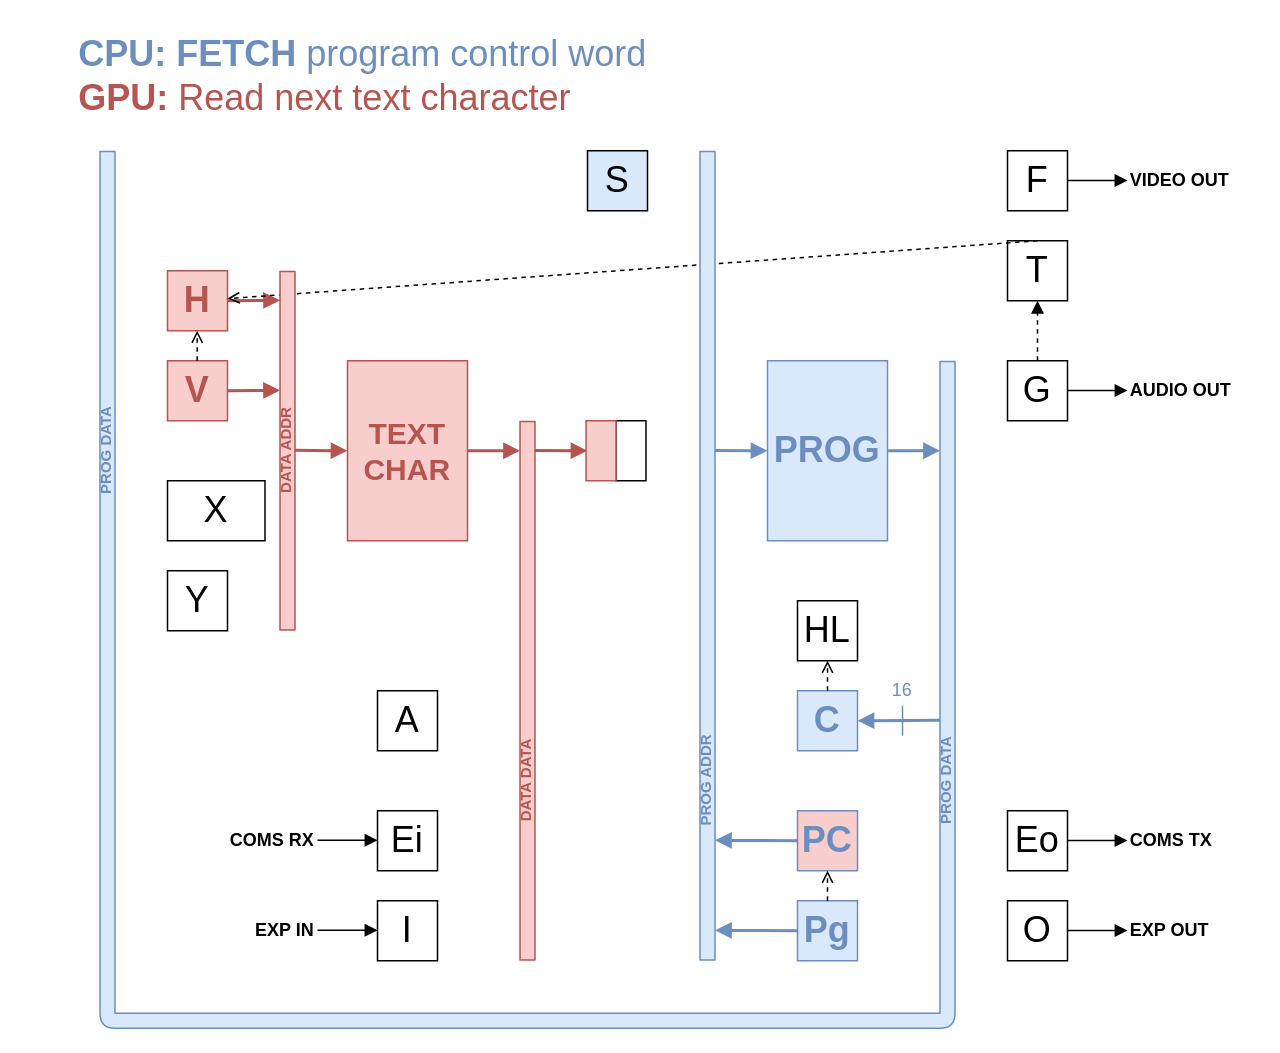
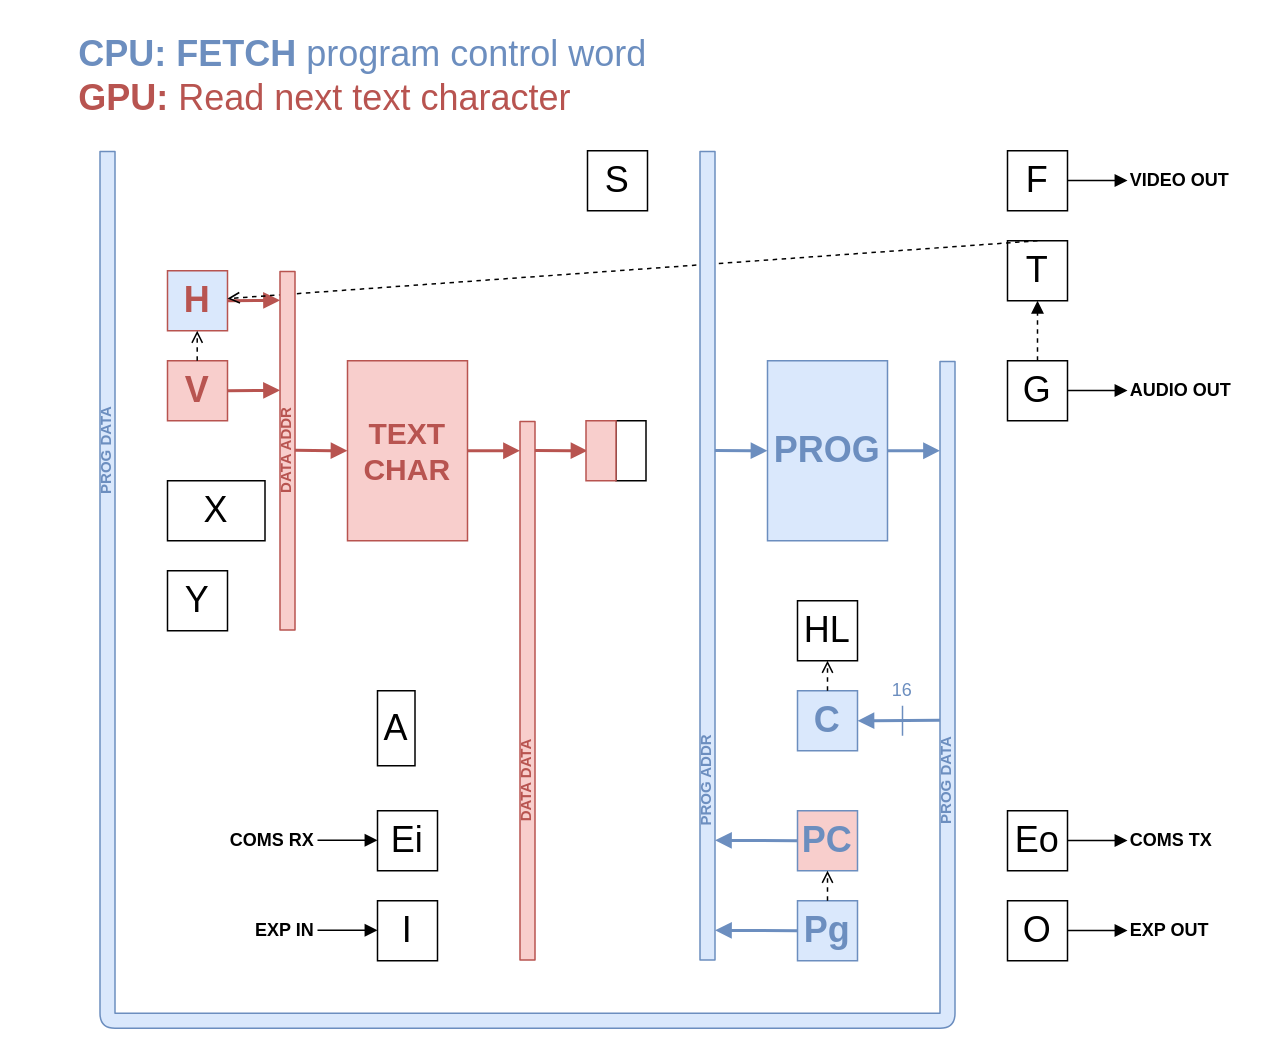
node "S": fillcolor #dae8fc -> #ffffff
node "H": fillcolor #f8cecc -> #dae8fc
node "A": size 60x60 -> 38x75
